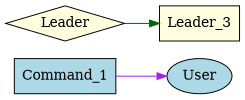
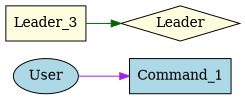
edge "Leader" -> "Leader_3": reversed
edge "Command_1" -> "User": reversed
